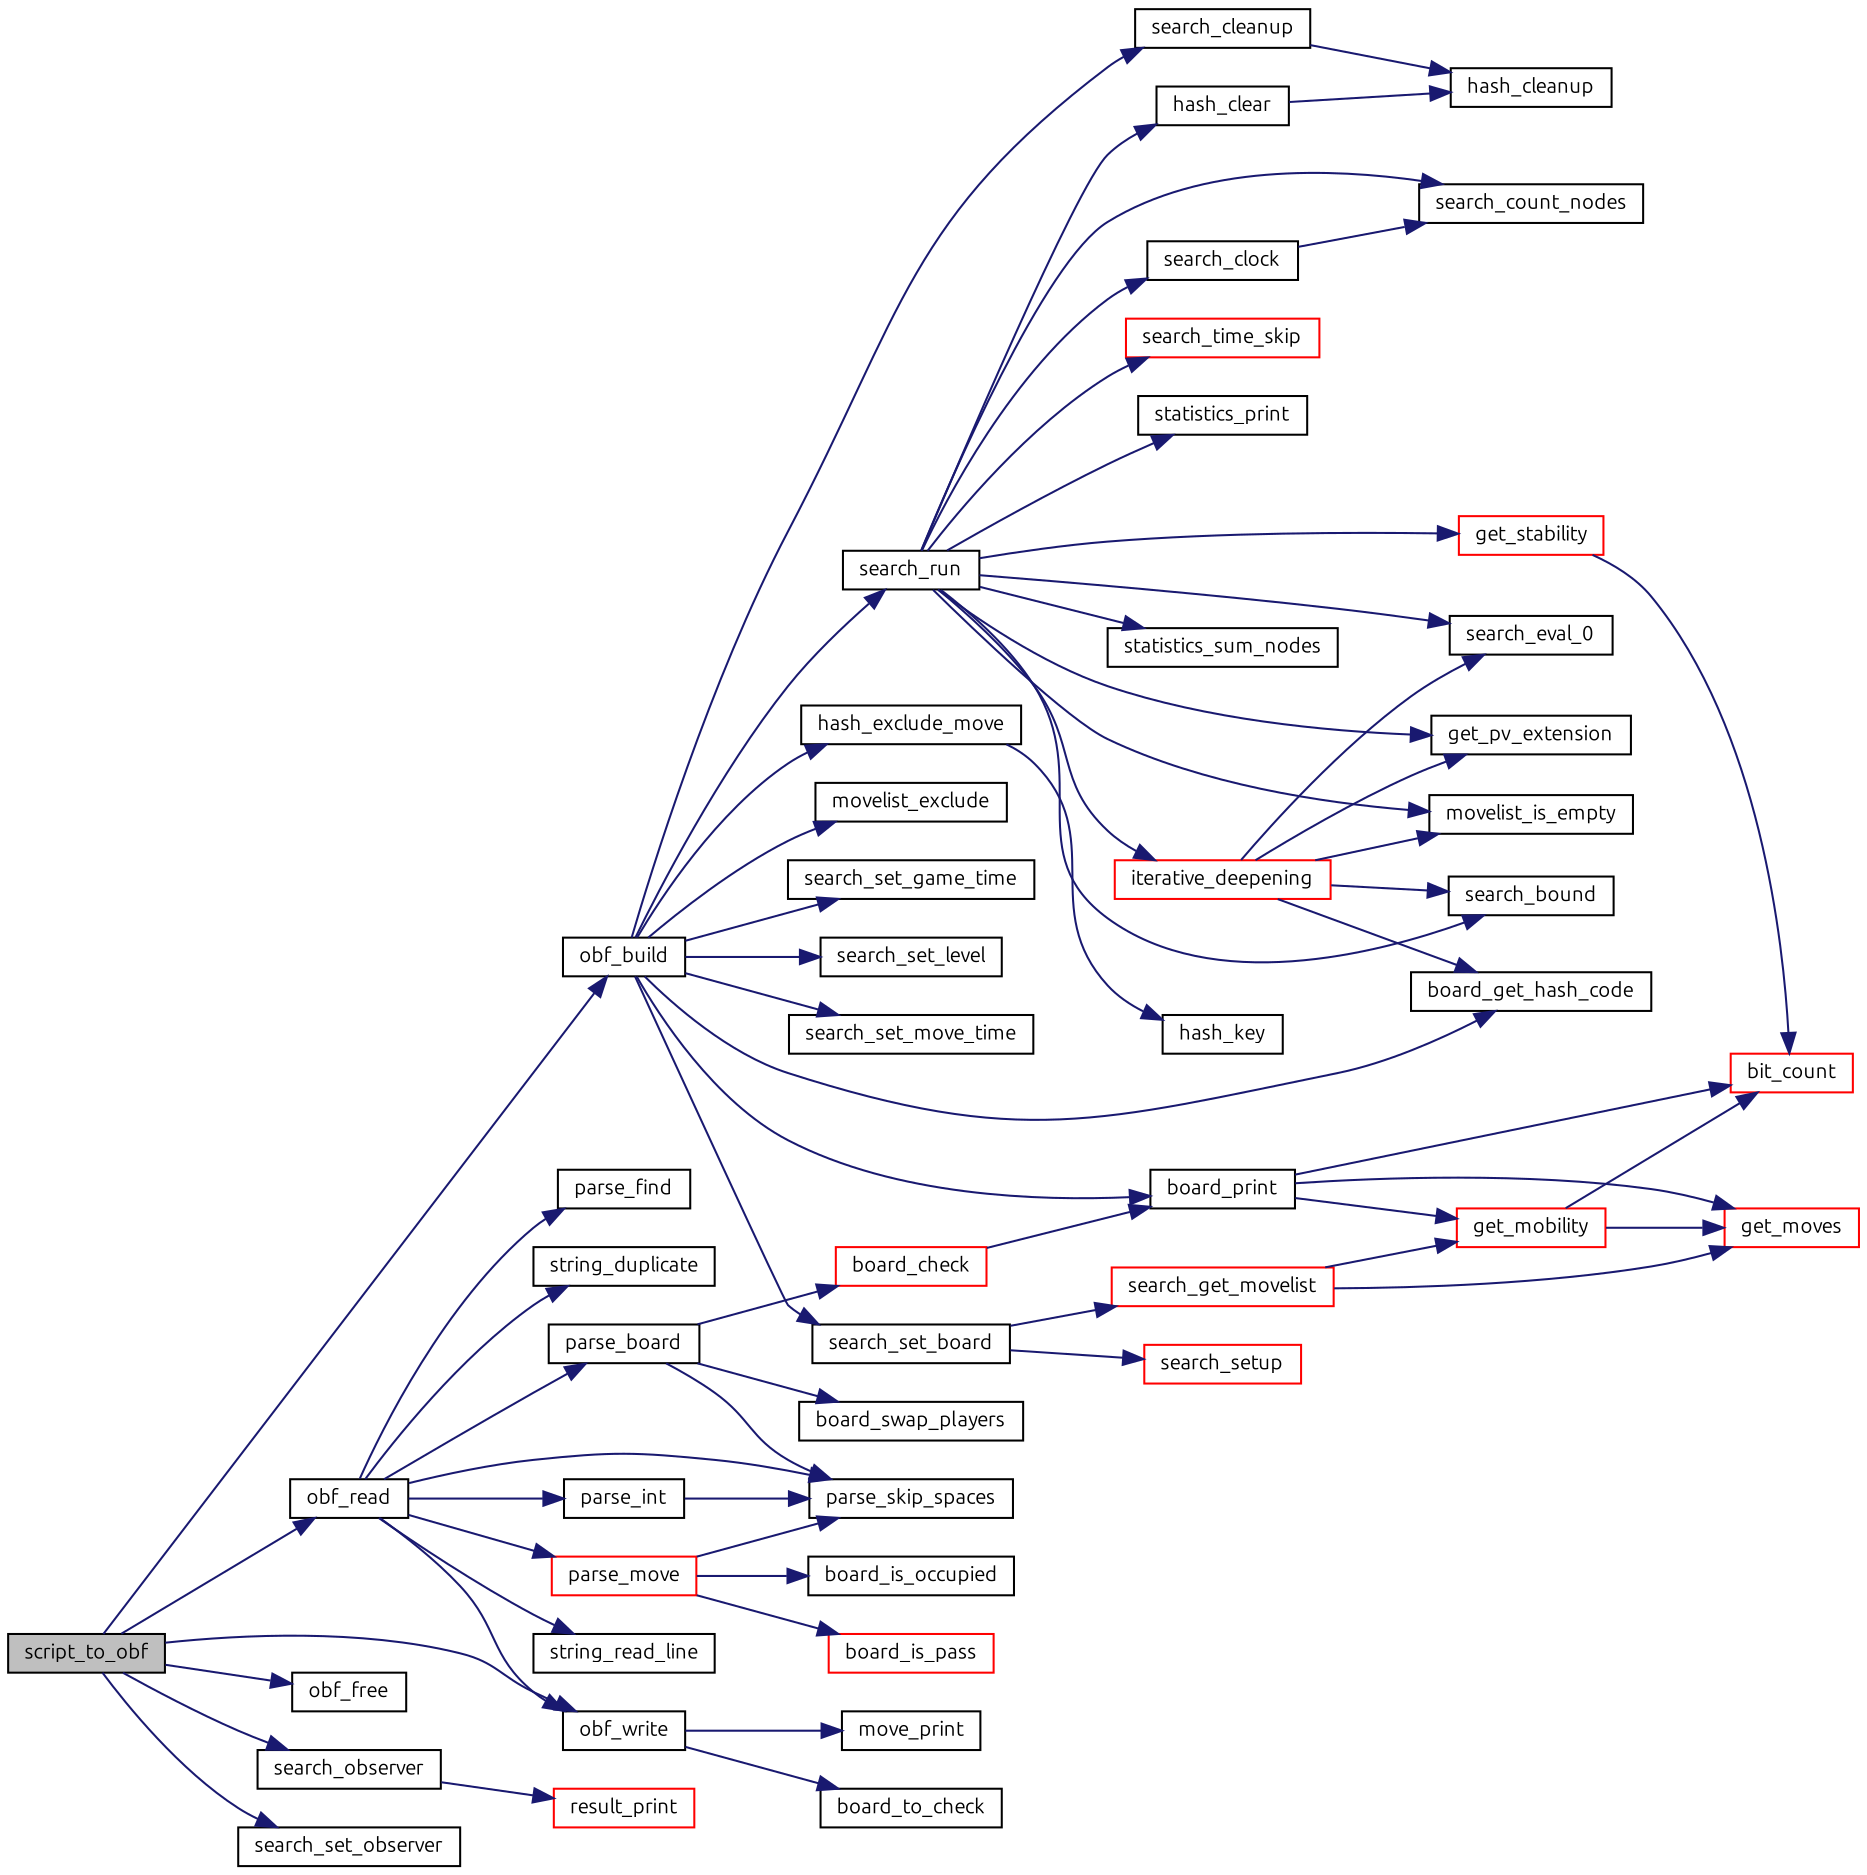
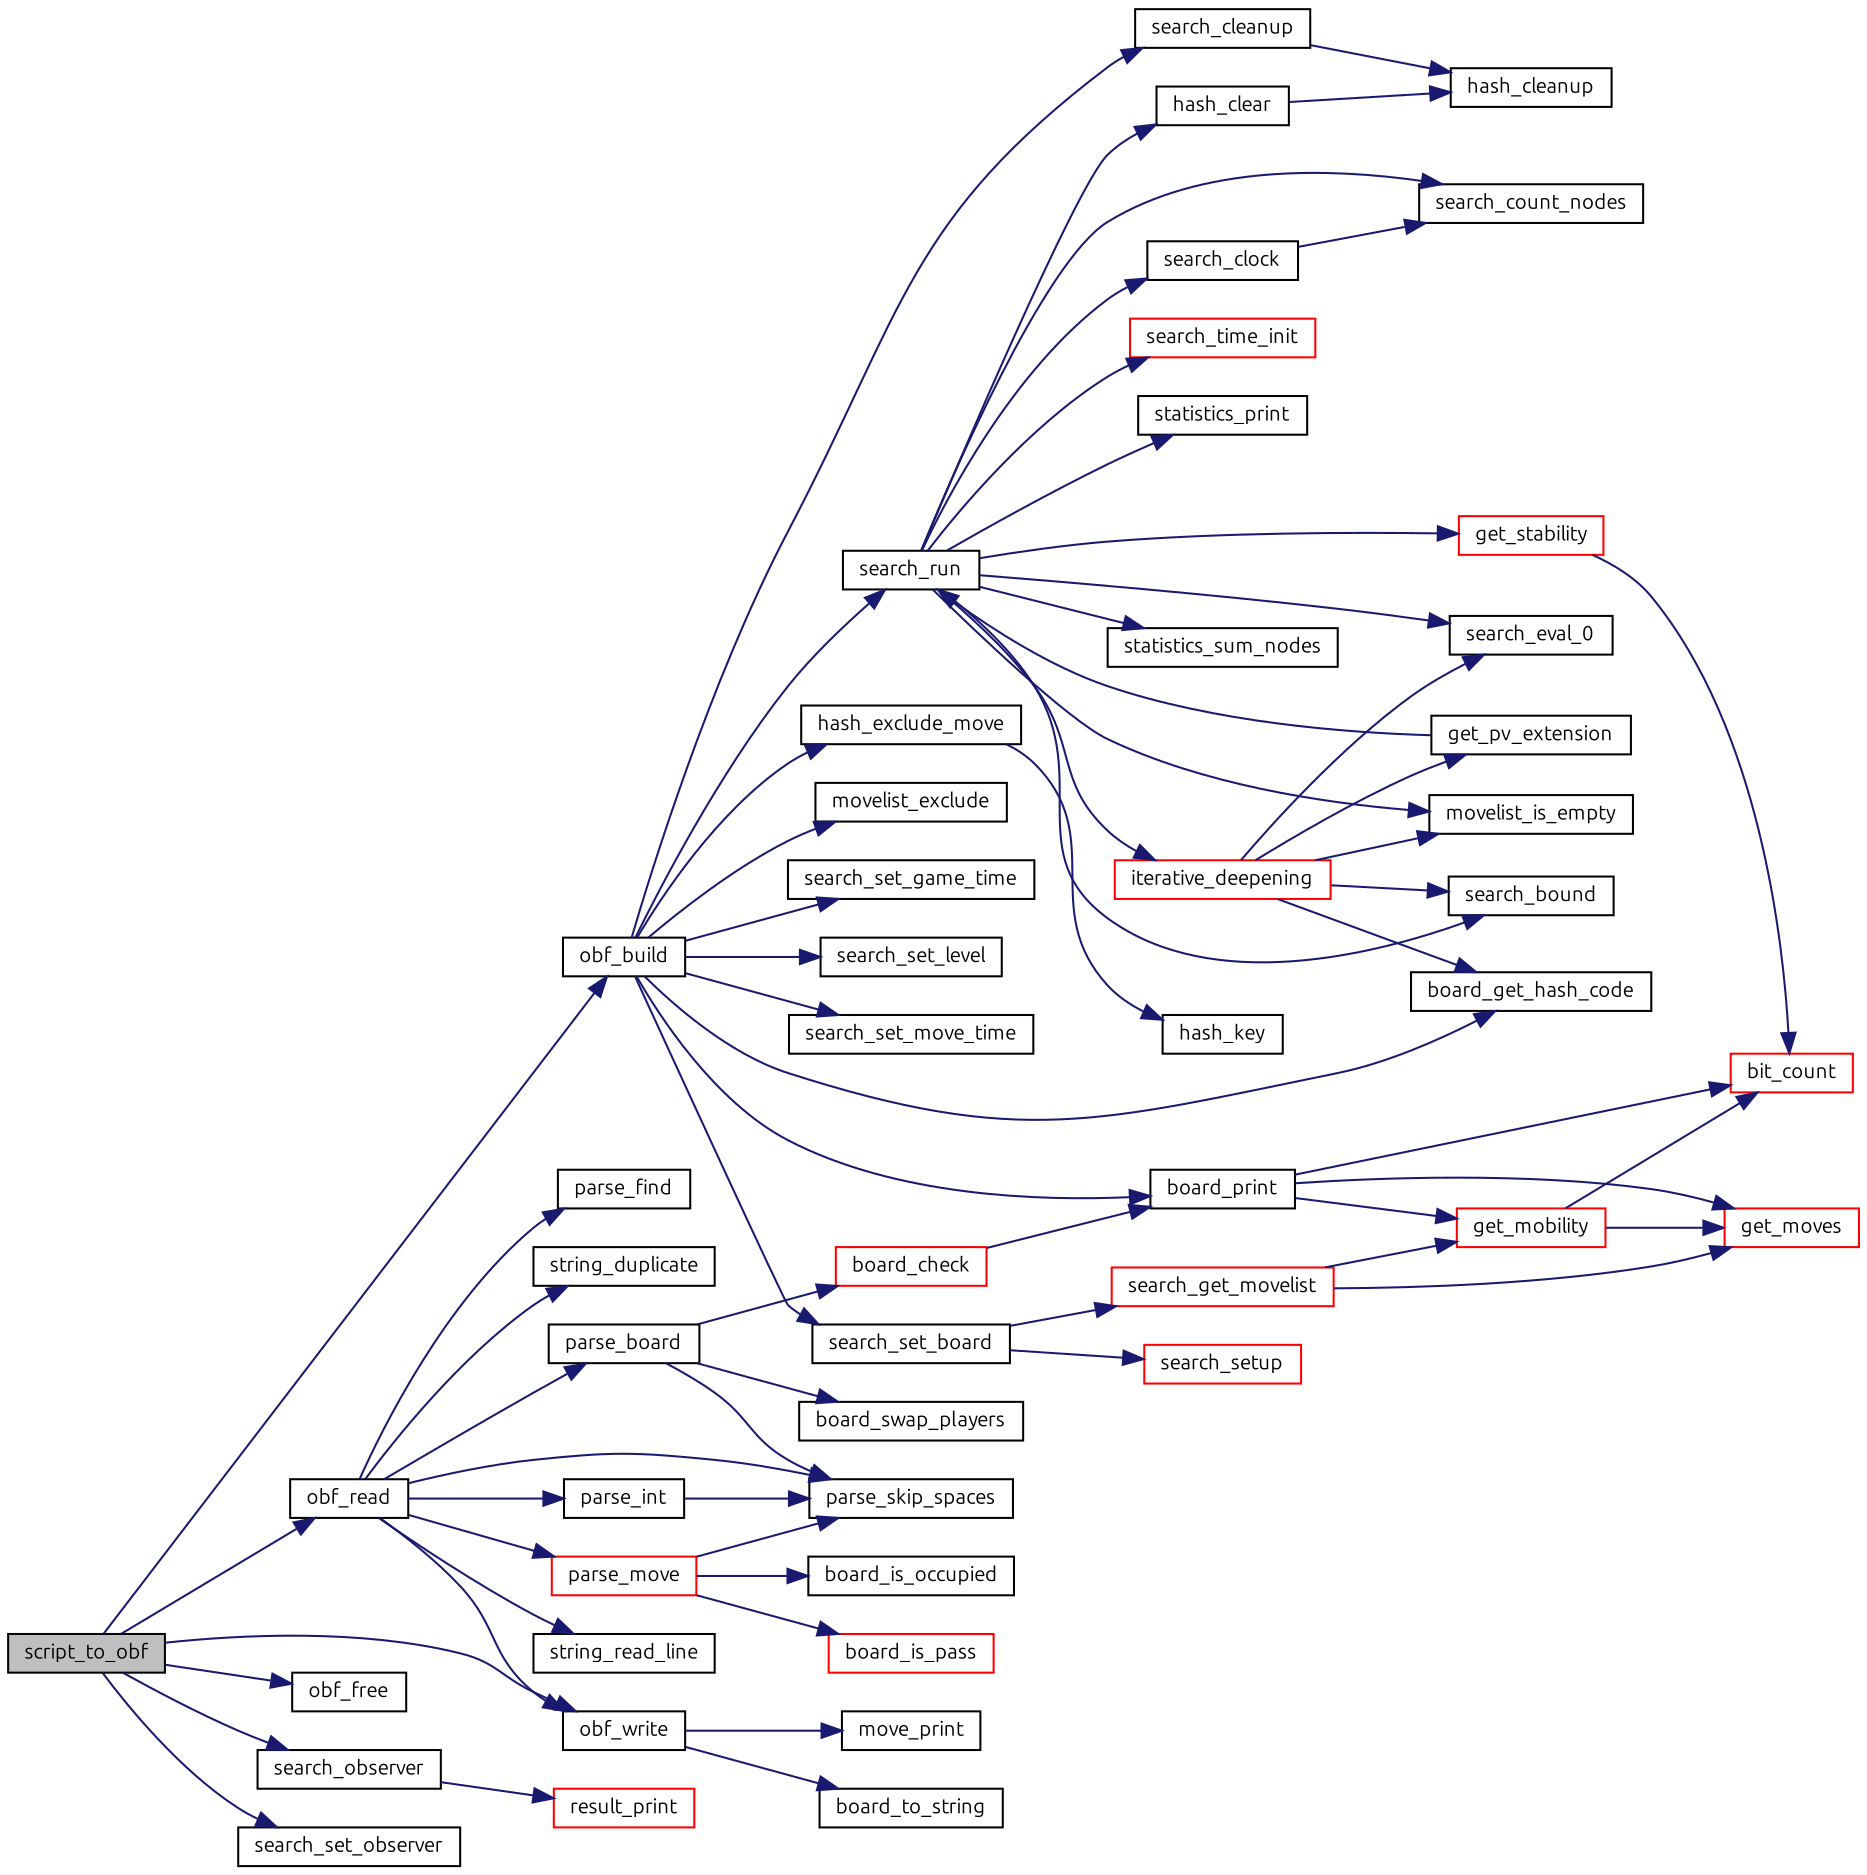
node "search_time_skip": label "search_time_skip" -> "search_time_init"
edge "search_run" -> "get_pv_extension": reversed
node "board_to_check": label "board_to_check" -> "board_to_string"
